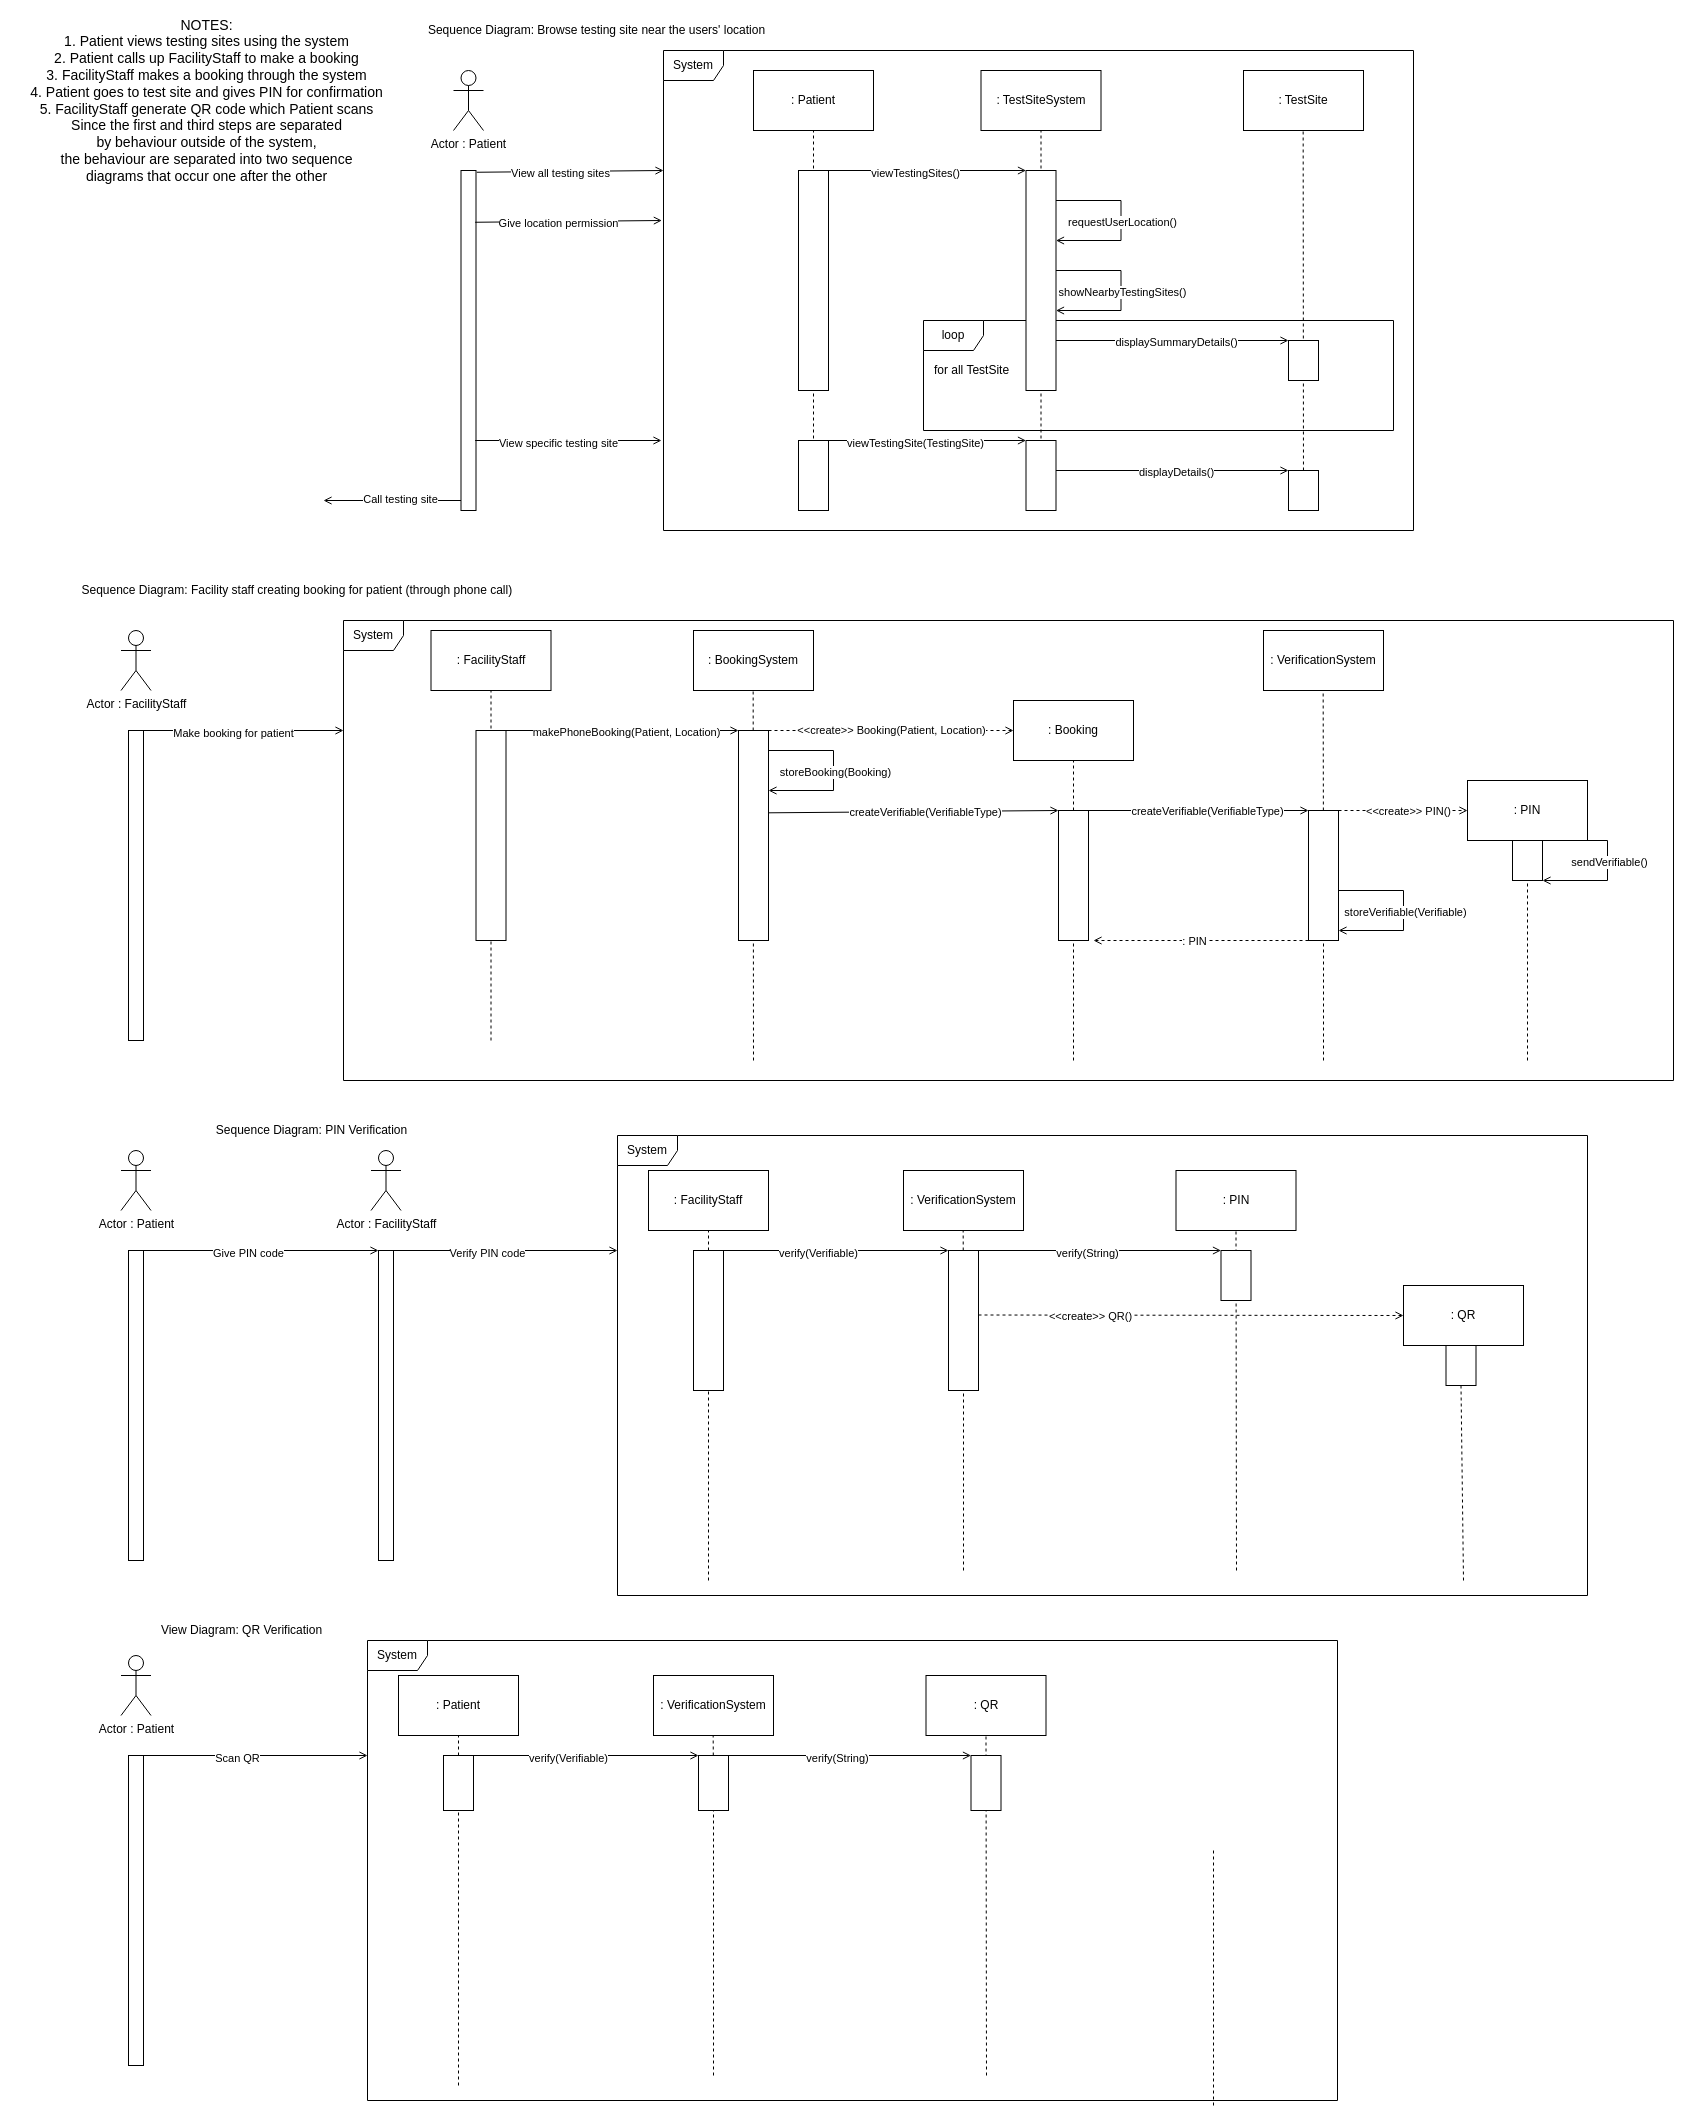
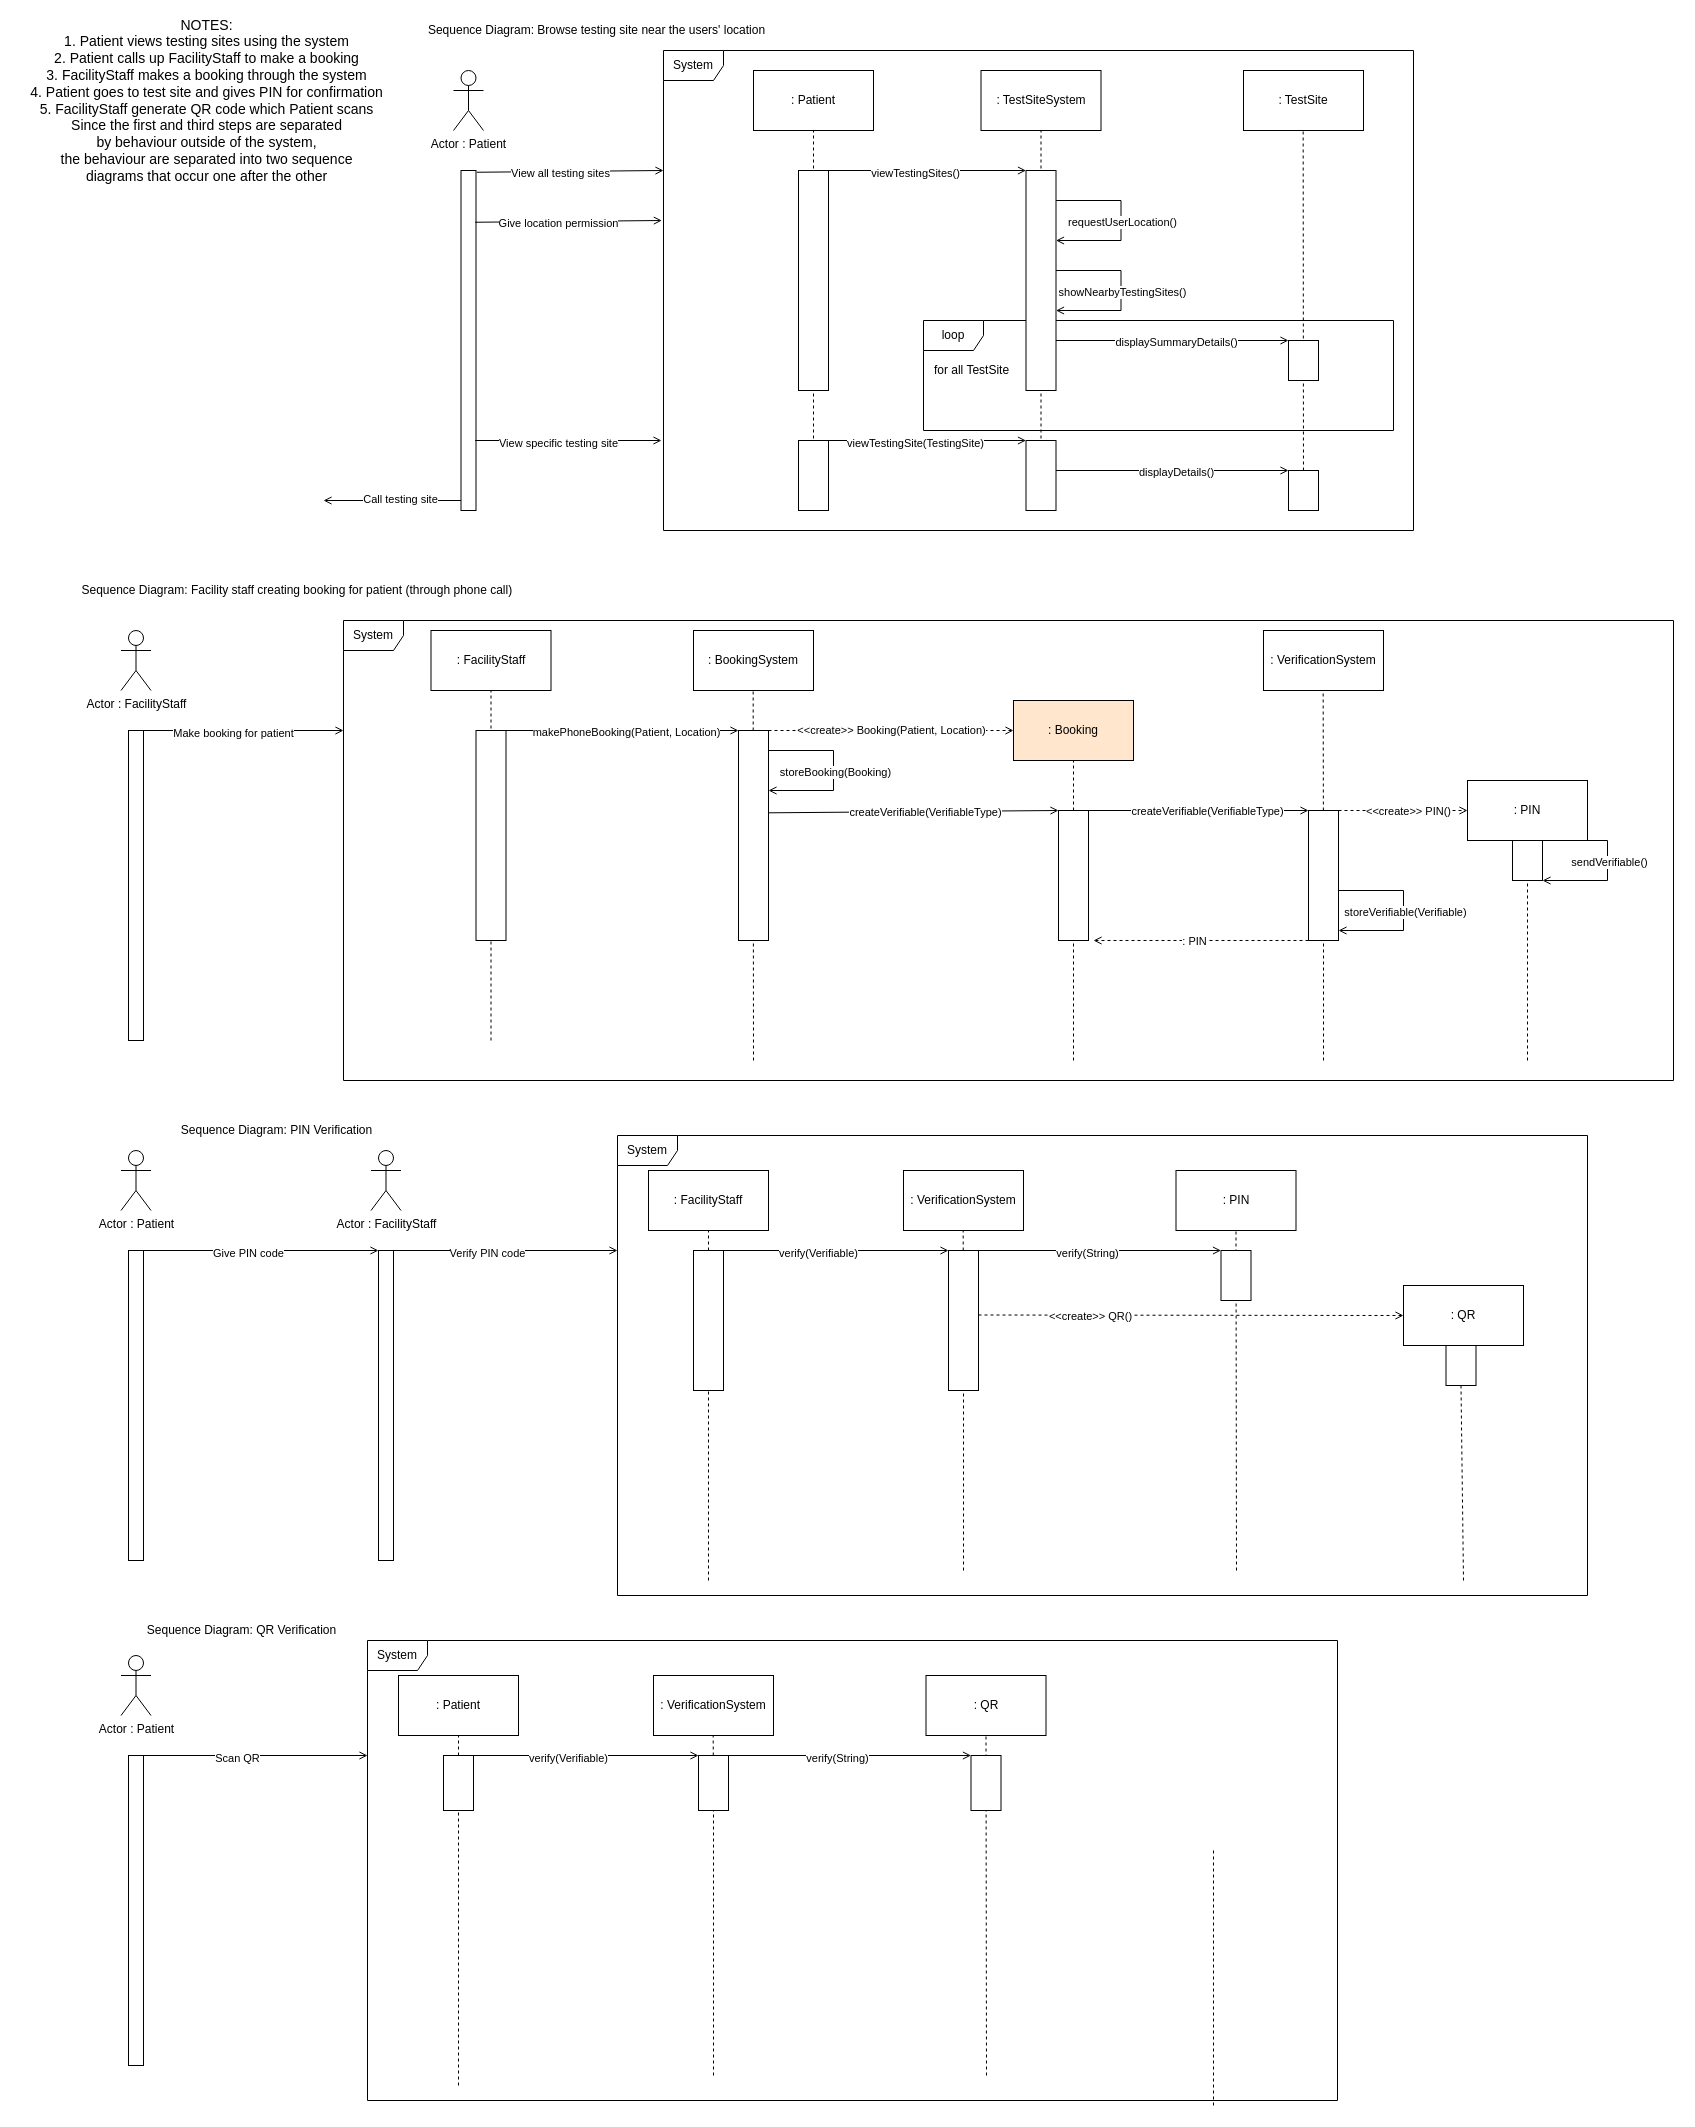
node ": Booking": fillcolor #ffffff -> #ffe6cc
node "Sequence Diagram: PIN Verification": moved (311, 1131) -> (276, 1131)
node "View Diagram: QR Verification": label "View Diagram: QR Verification" -> "Sequence Diagram: QR Verification"
